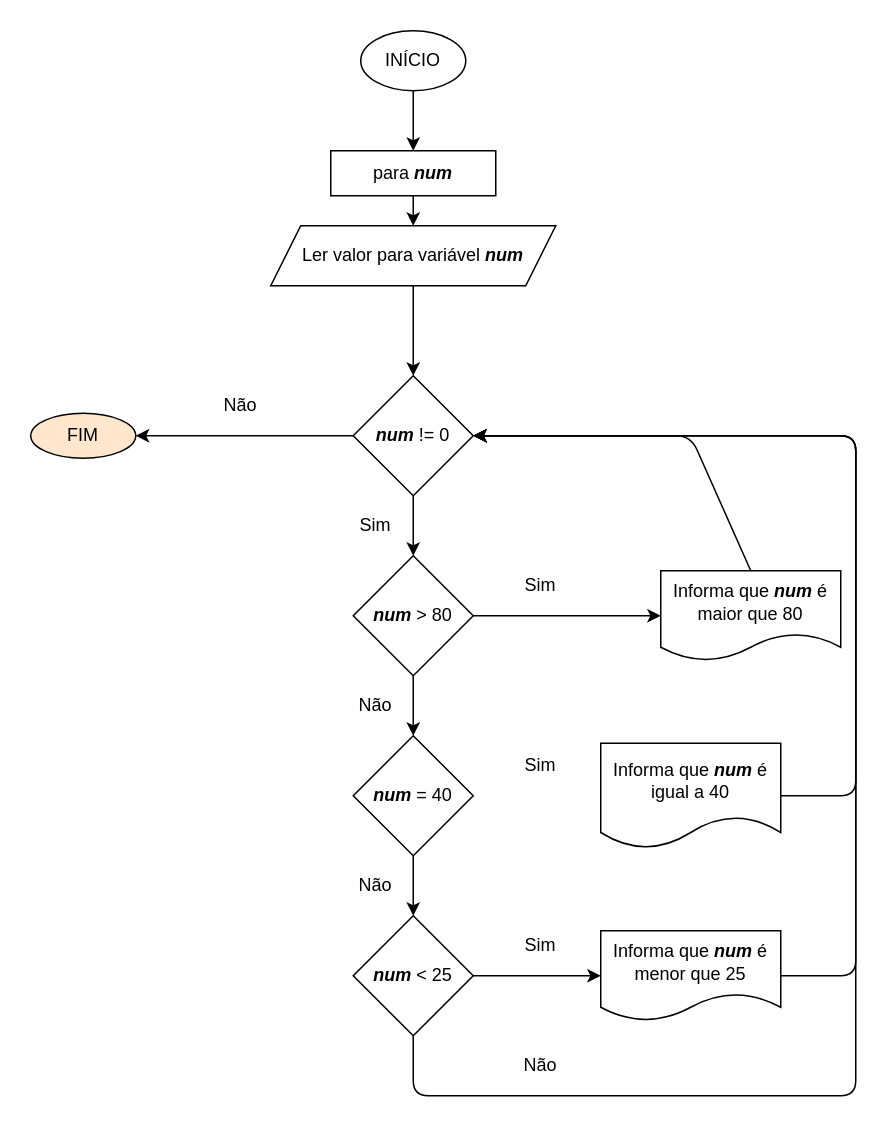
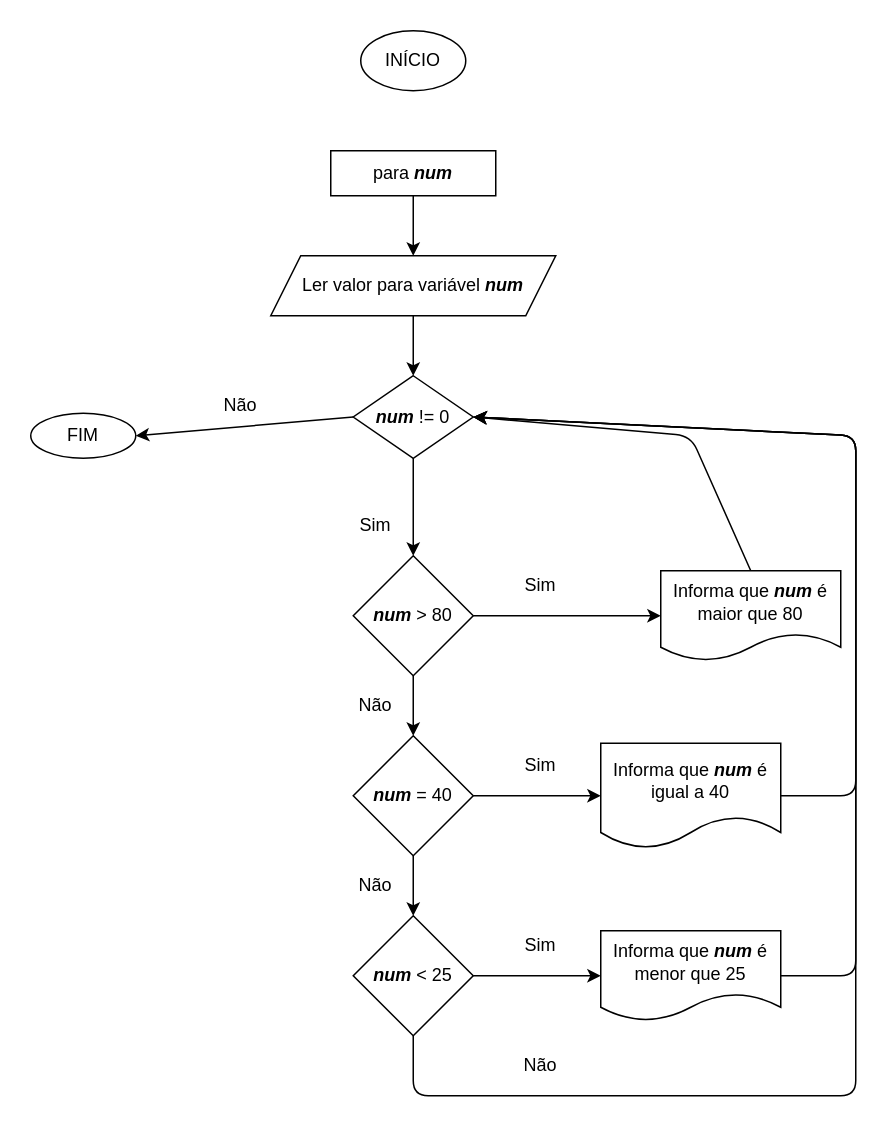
edge "INÍCIO" -> "para num": removed
node "Ler valor para variável num": moved (413, 256) -> (413, 286)
node "FIM": fillcolor #ffe6cc -> #ffffff
node "num != 0": size 120x120 -> 120x83
edge "num = 40" -> "Informa que num é igual a 40": added
